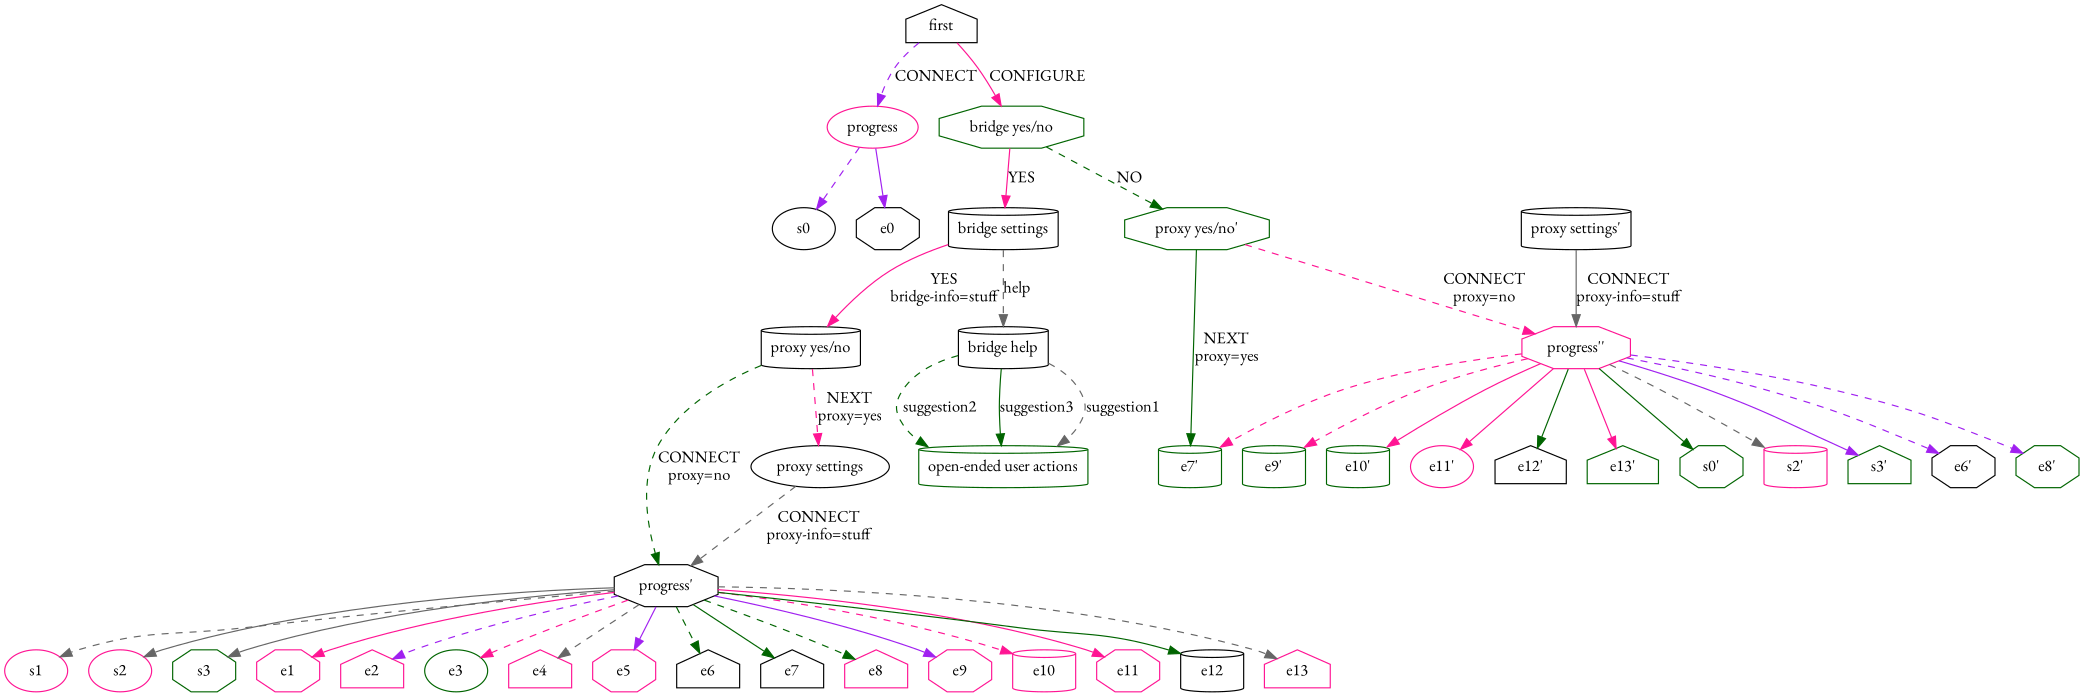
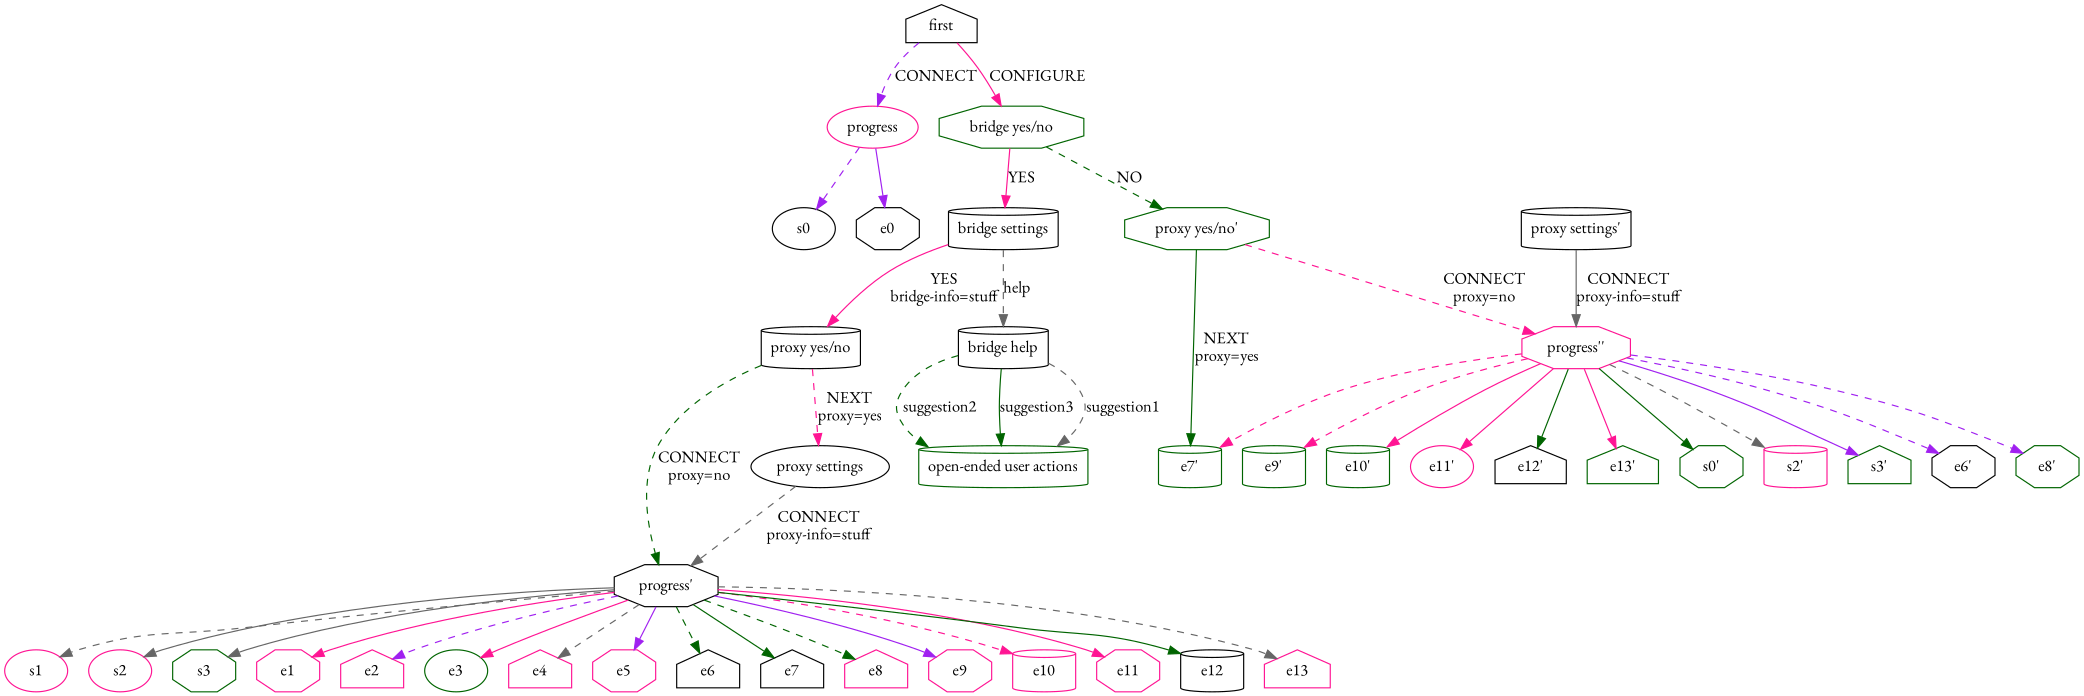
edge "progress'" -> "e3": style dashed -> solid
